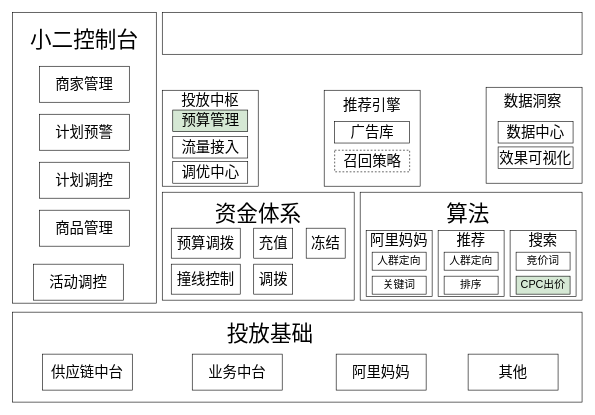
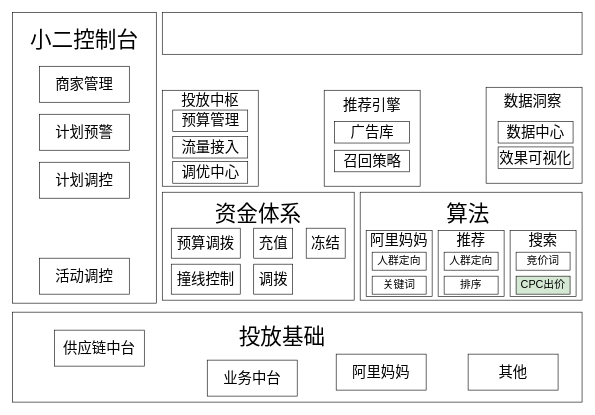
node "预算管理": fillcolor #d5e8d4 -> #ffffff
node "召回策略": style dashed -> solid
node "商品管理": removed
node "活动调控": moved (78, 282) -> (84, 276)
node "投放基础": moved (270, 333) -> (282, 336)
node "供应链中台": moved (87, 372) -> (99, 348)
node "业务中台": moved (237, 372) -> (252, 378)
